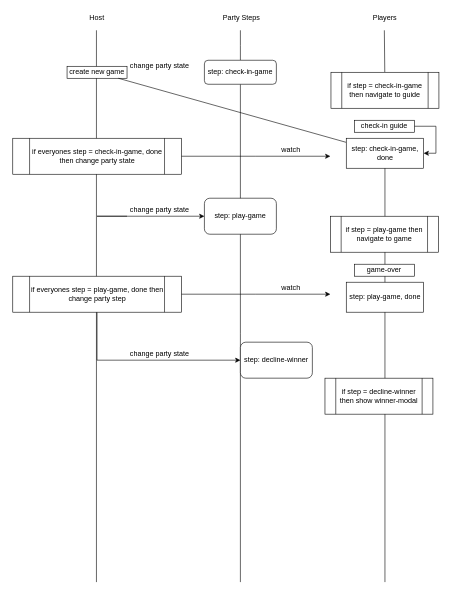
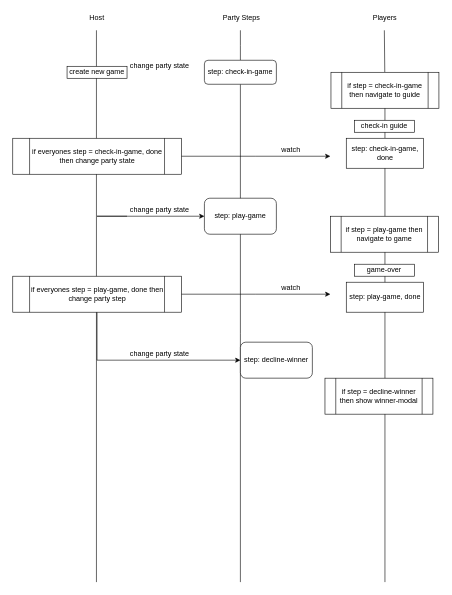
edge "create new game" -- "step: check-in-game, done": now "if step = check-in-game then navigate to guide" -- "step: check-in-game, done"
edge "check-in guide" -> "step: check-in-game, done": removed
